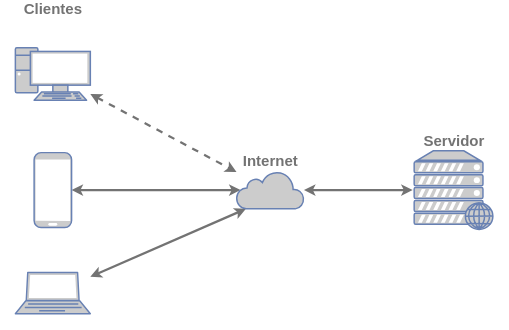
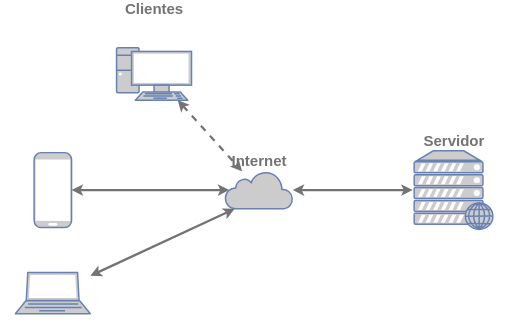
node "Clientes": moved (53, 74) -> (154, 74)
node "Internet": moved (270, 190) -> (259, 190)
